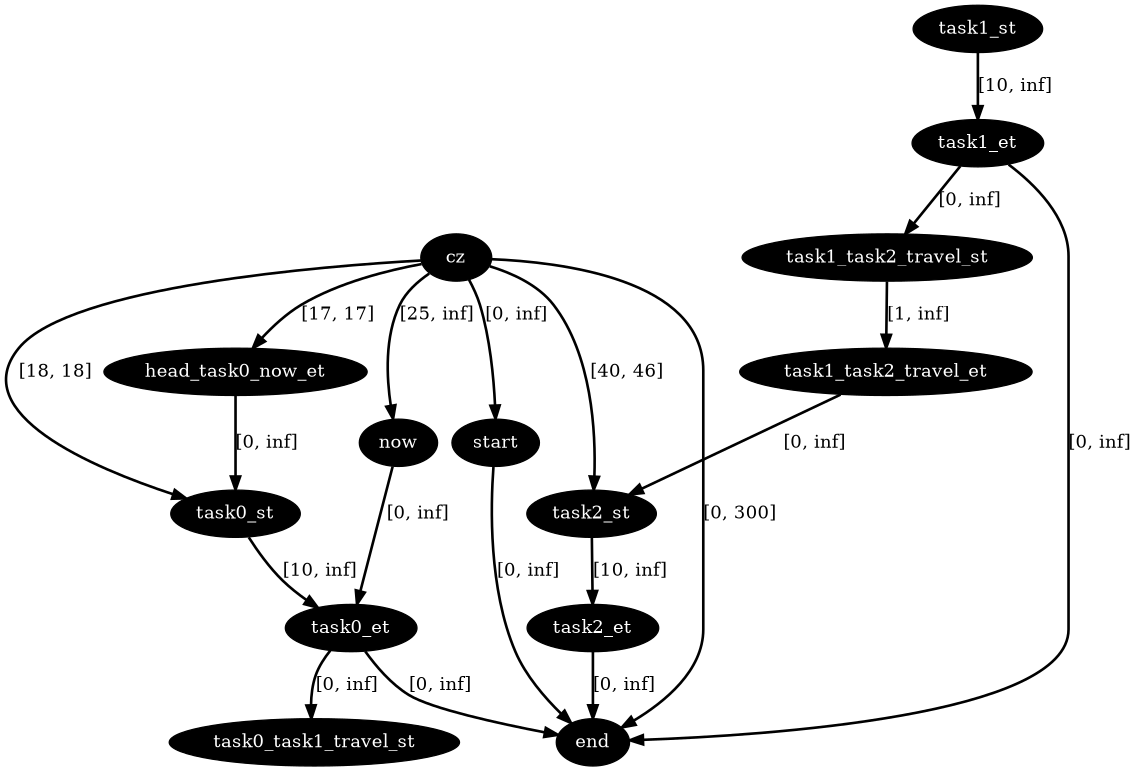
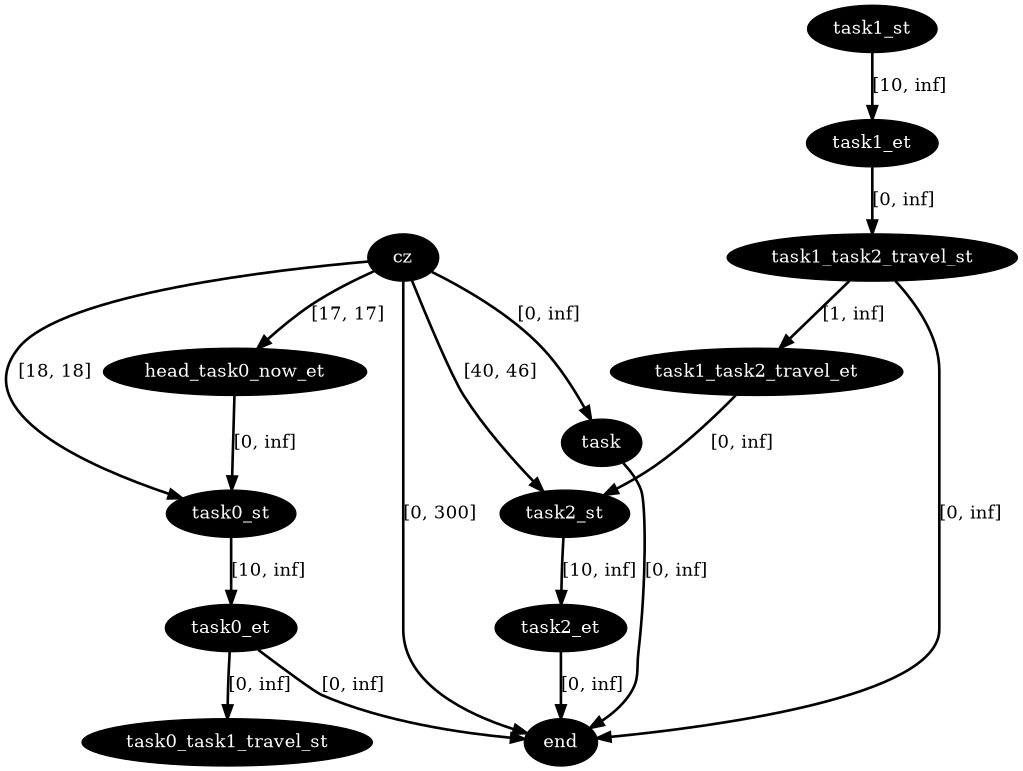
node "now": removed
node "start": label "start" -> "task"
edge "task1_et" -> "end": now "task1_task2_travel_st" -> "end"
